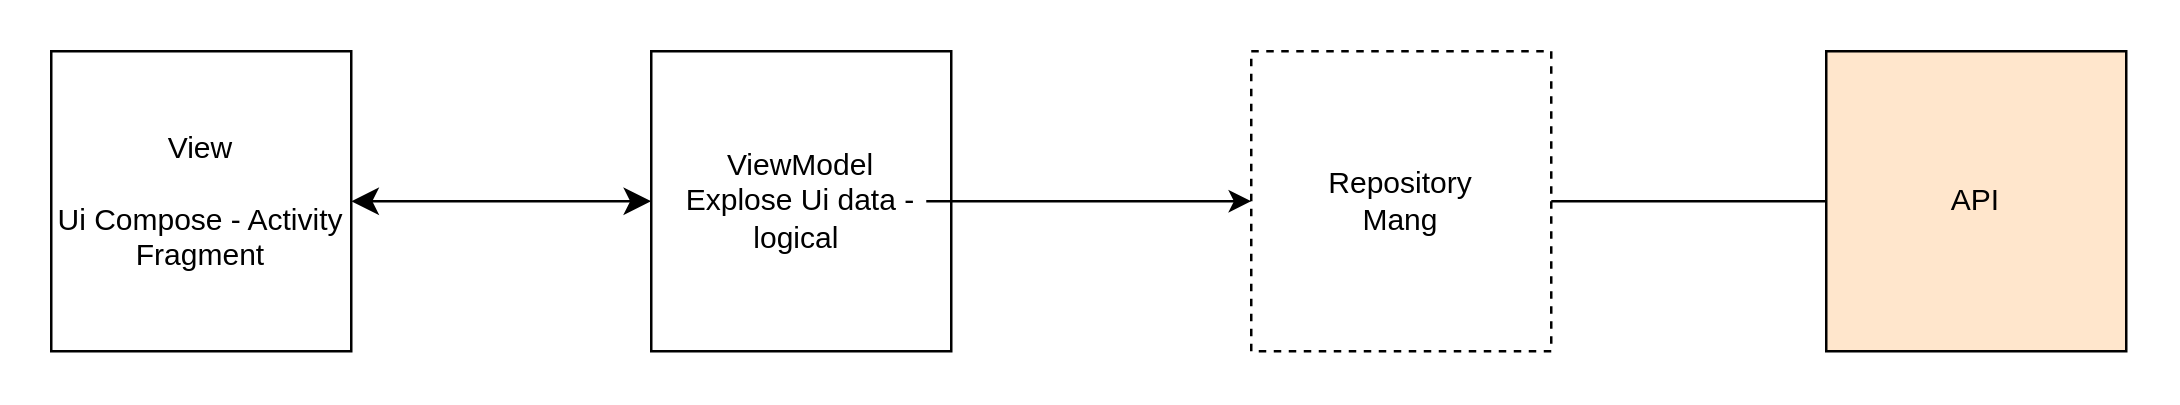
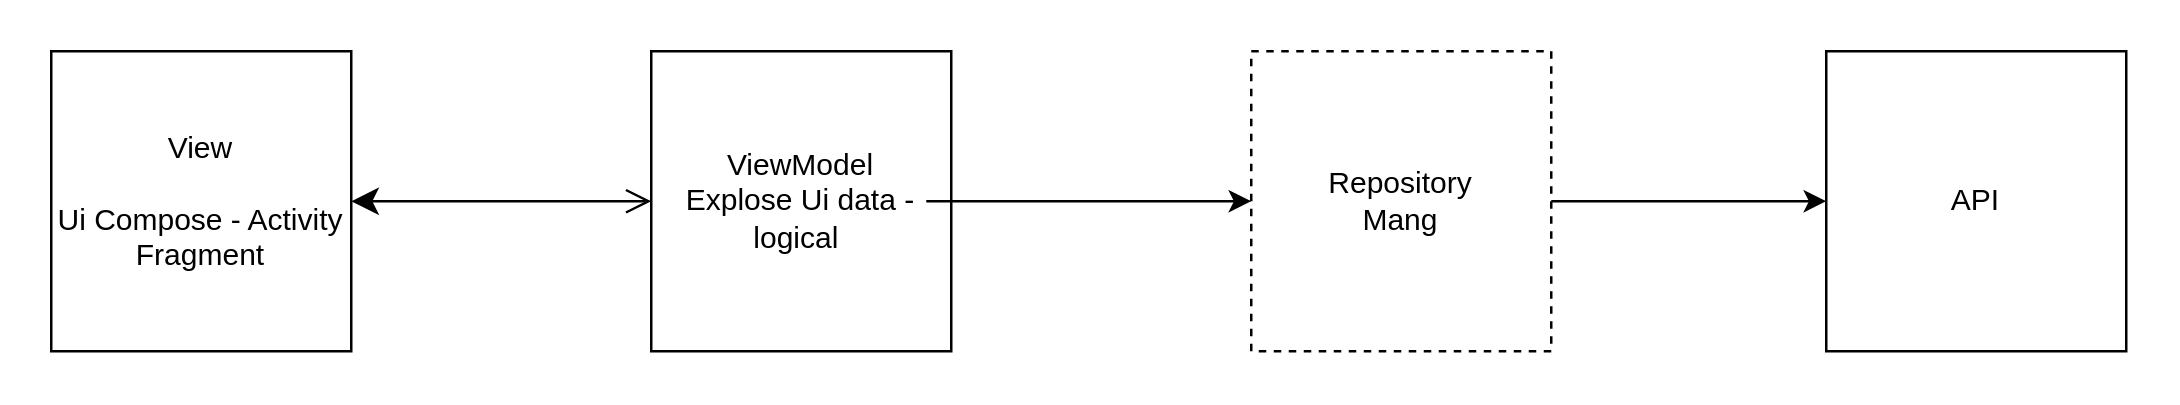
edge "View Ui Compose - Activity Fragment" -- "ViewModel Explose Ui data - logical": arrowhead classic -> open
edge "Repository Mang" -- "API": arrowhead none -> classic
node "API": fillcolor #ffe6cc -> #ffffff
